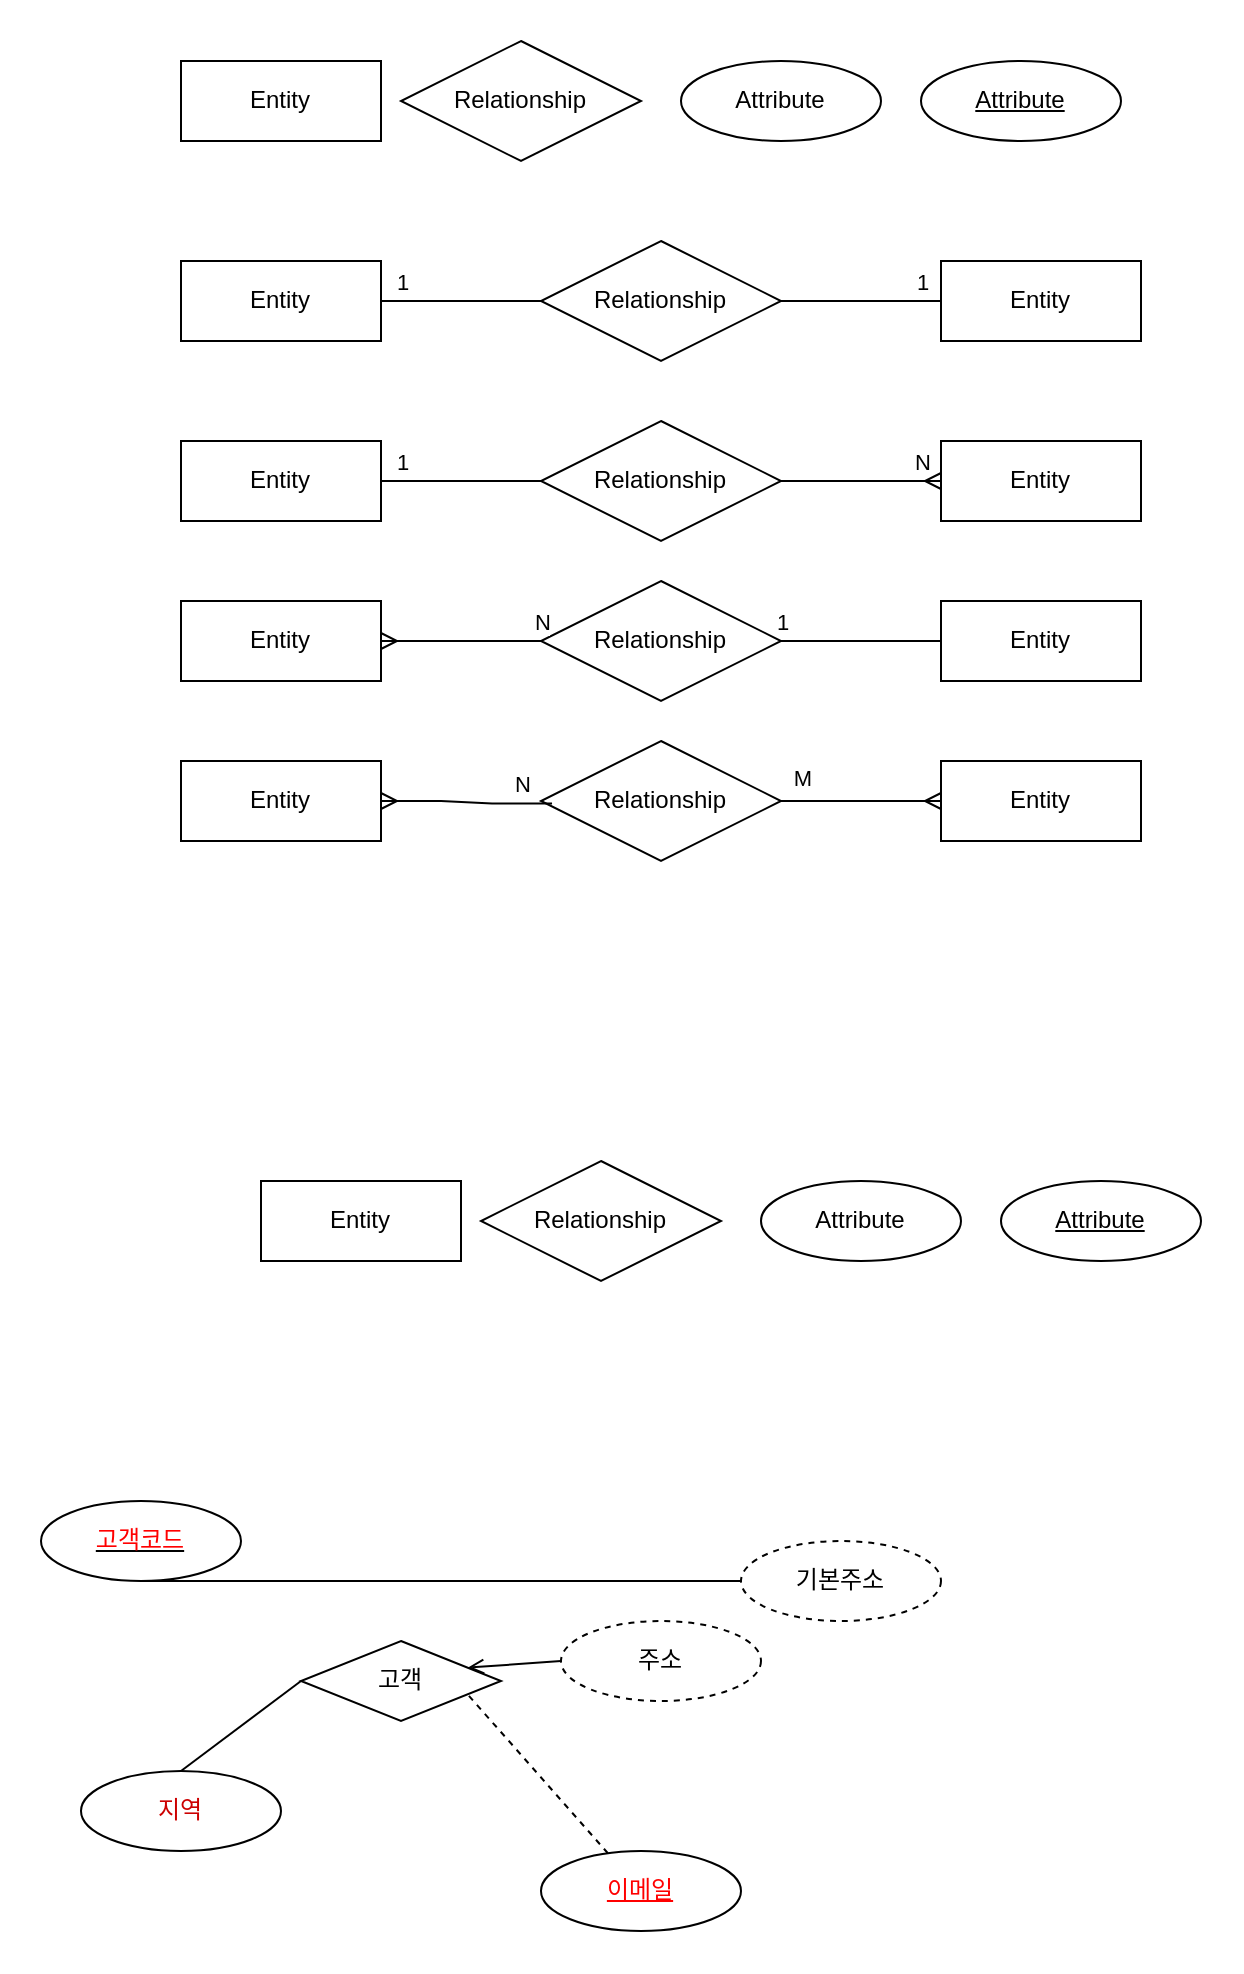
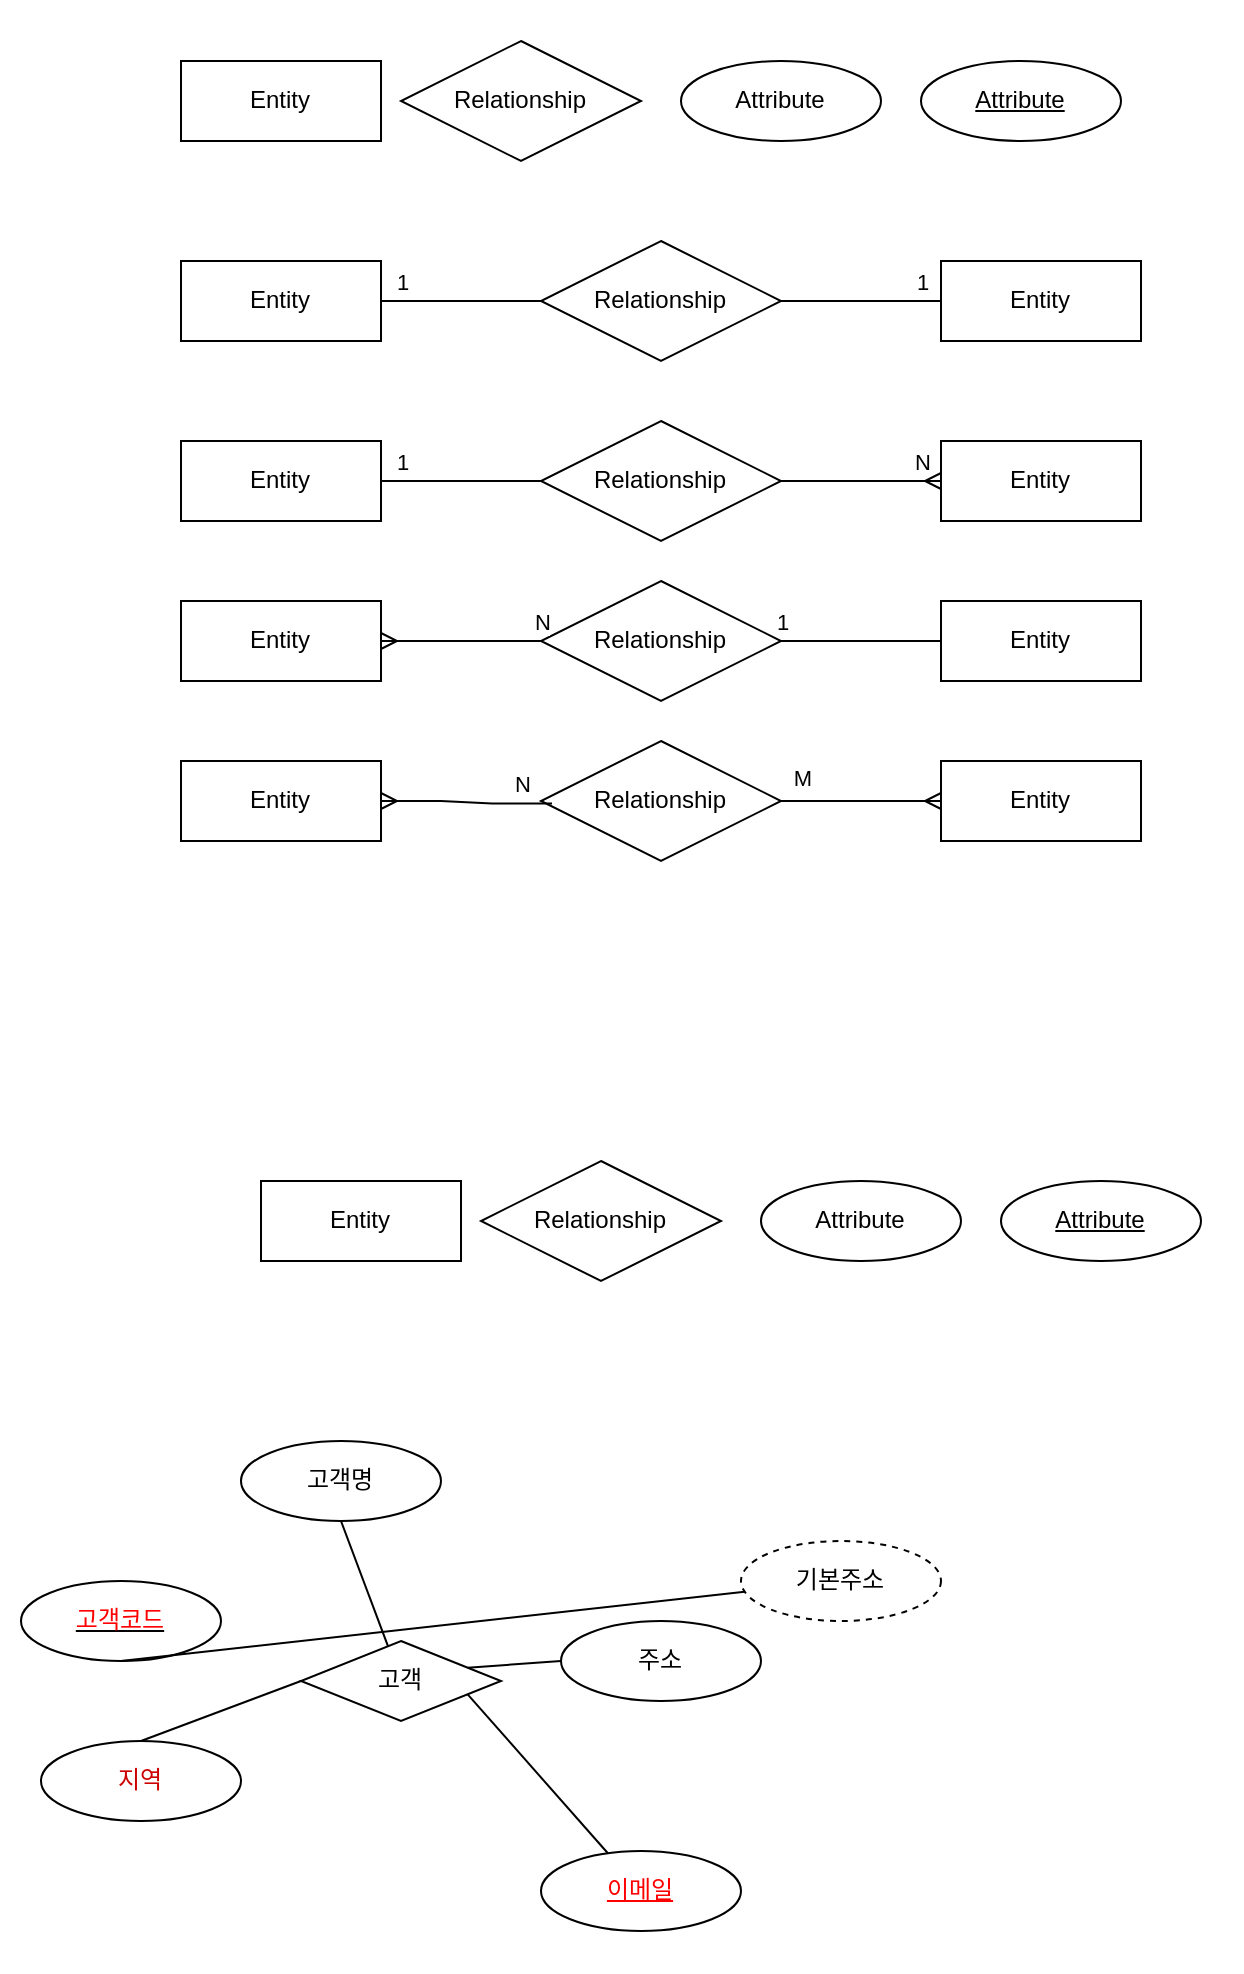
node "고객명": added
node "고객코드": moved (141, 1541) -> (121, 1621)
edge "고객명" -- "고객": added
node "주소": style dashed -> solid
edge "주소" -> "고객": arrowhead open -> none
edge "고객" -- "이메일": style dashed -> solid
node "지역": moved (181, 1811) -> (141, 1781)
